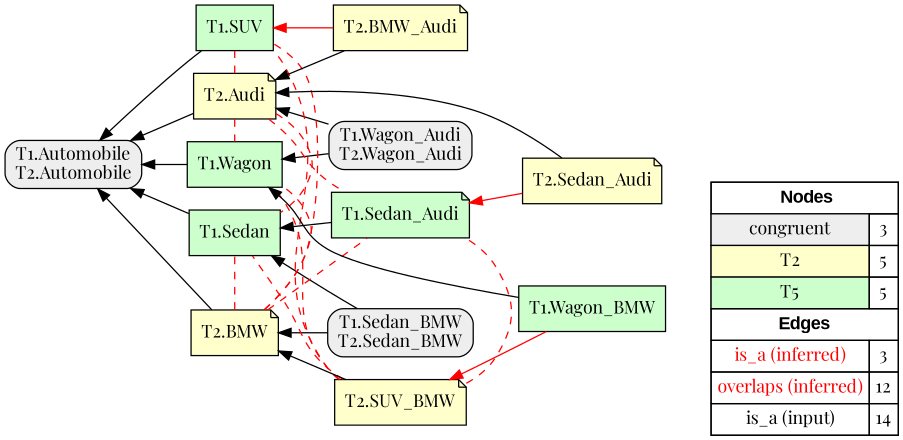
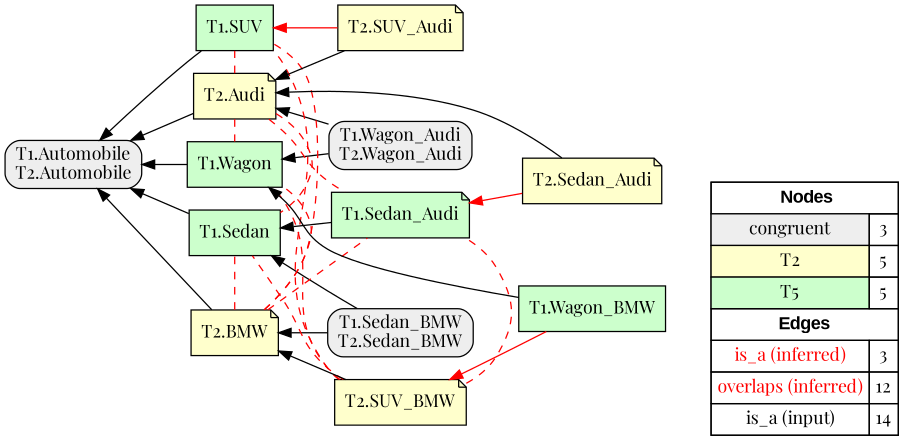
node "T2.BMW_Audi": label "T2.BMW_Audi" -> "T2.SUV_Audi"
